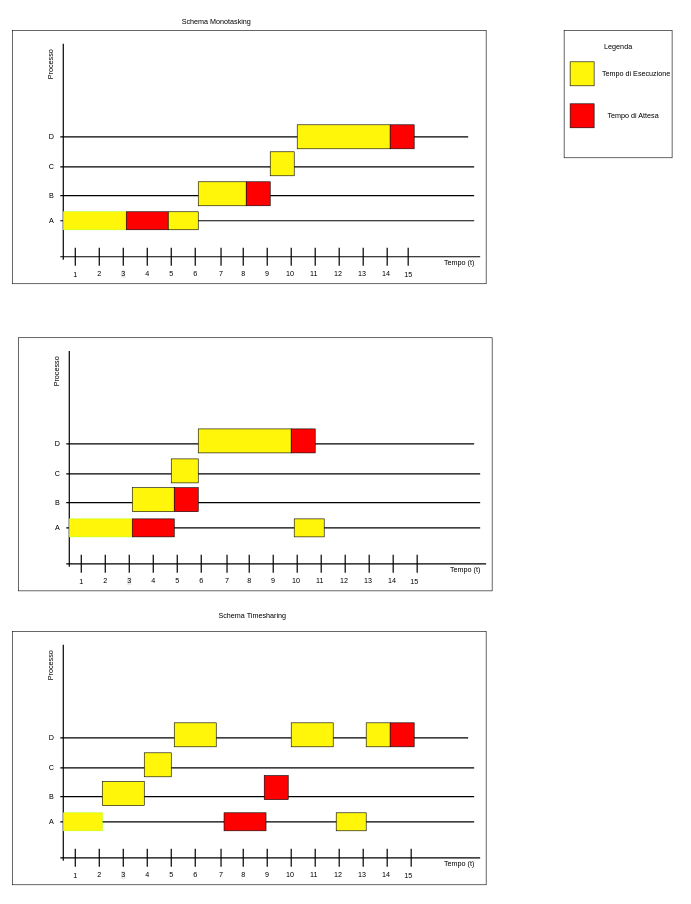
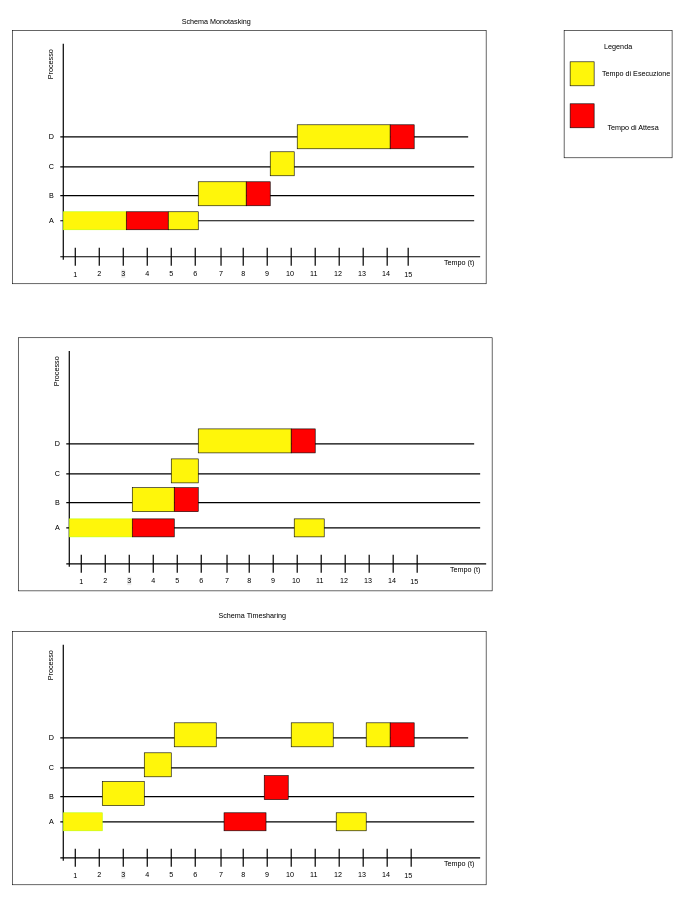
node "Tempo di Attesa": moved (633, 116) -> (633, 128)
